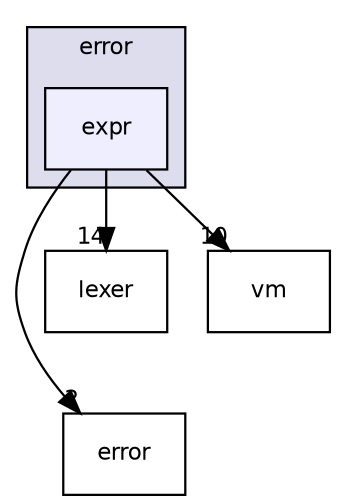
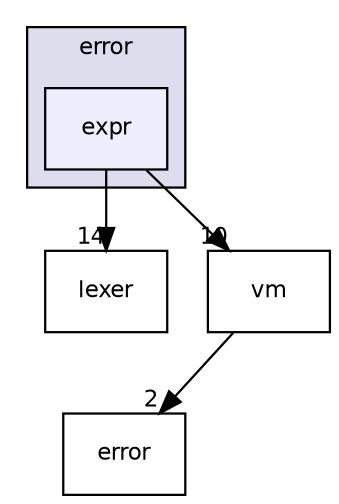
edge "expr" -> "error": now "vm" -> "error"
